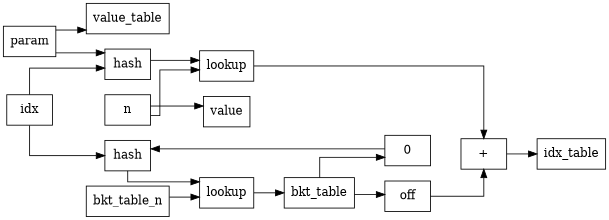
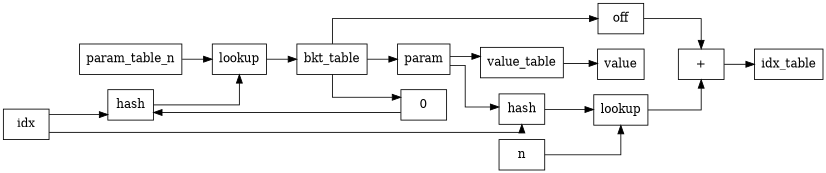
edge "bkt_table" -> "param": added
edge "n" -> "value": now "value_table" -> "value"
node "bkt_table_n": label "bkt_table_n" -> "param_table_n"
